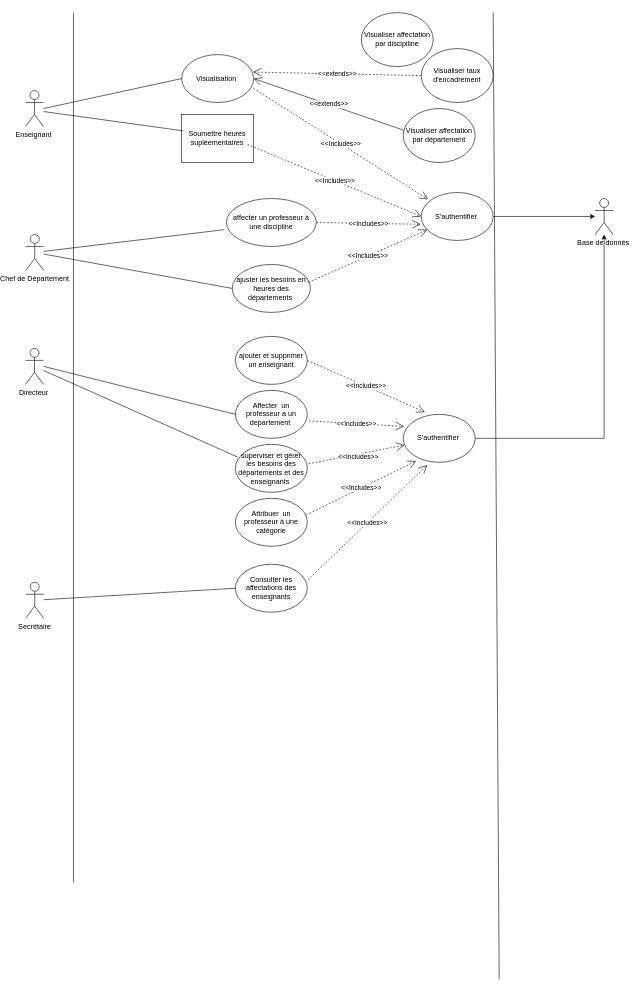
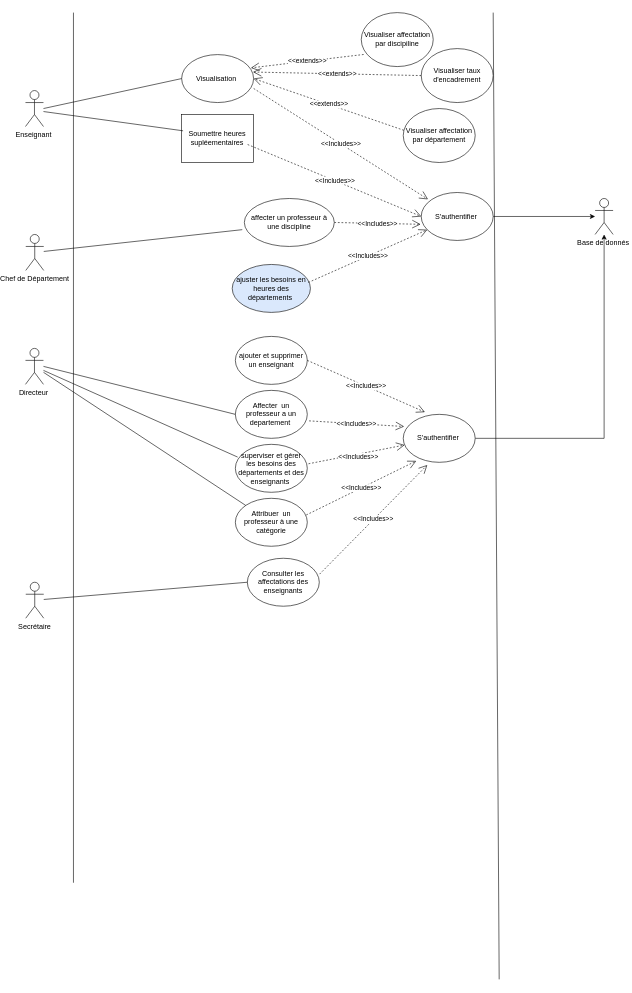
edge "Visualiser affectation par discipiline" -> "Visualisation": added, label "<<extends>>"
edge "Visualiser affectation par département" -> "Visualisation": style solid -> dashed
node "affecter un professeur à une discipline": moved (272, 222) -> (290, 222)
edge "Chef de Département" -- "ajuster les besoins en heures des départements": removed
node "ajuster les besoins en heures des départements": fillcolor #ffffff -> #dae8fc
edge "Directeur" -- "Attribuer un professeur à une catégorie": added
node "Consulter les affectations des enseignants": moved (272, 588) -> (284, 582)
